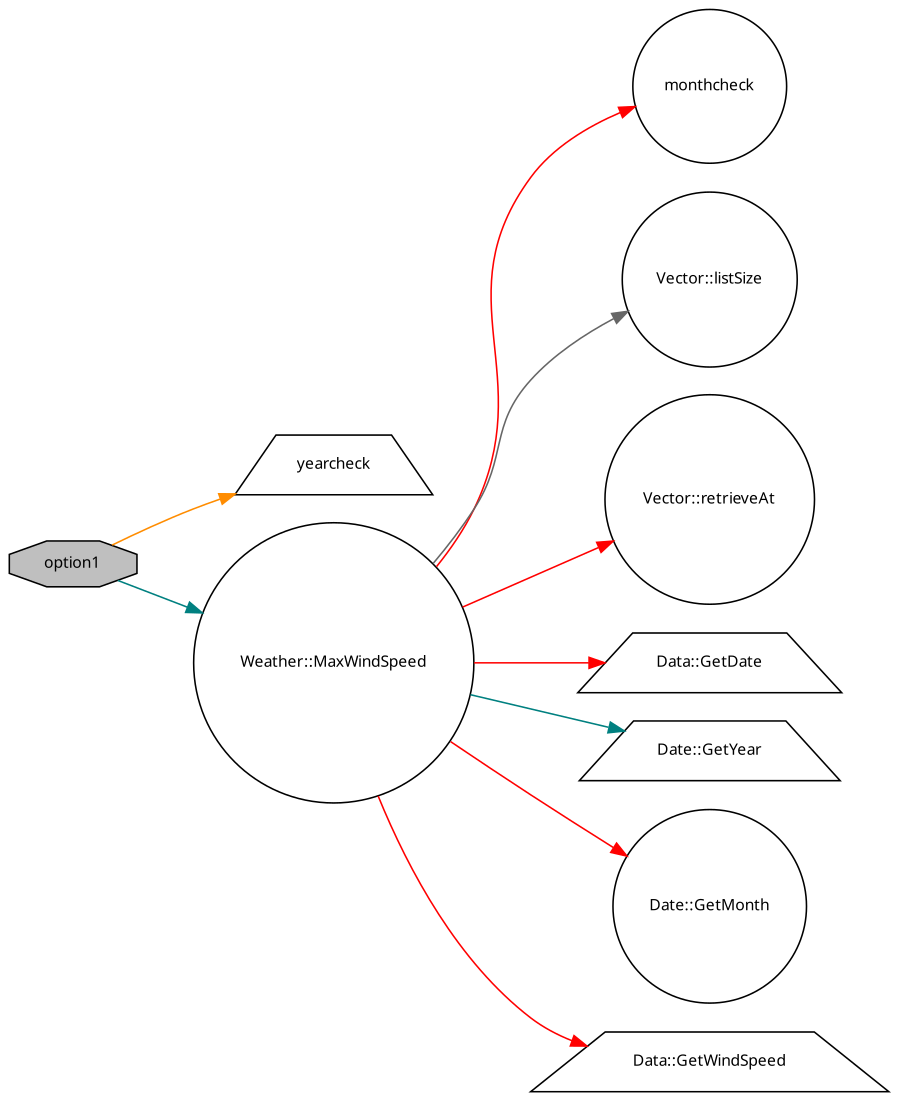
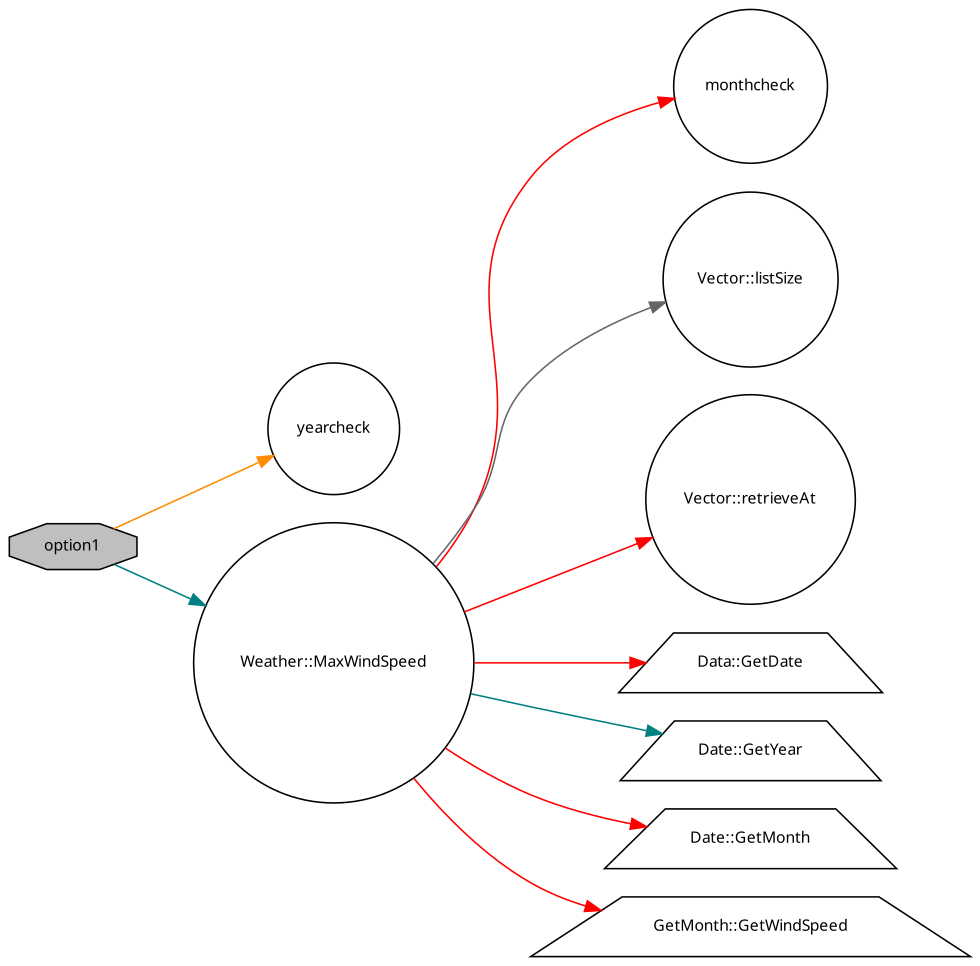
node "yearcheck": shape trapezium -> circle
node "Date::GetMonth": shape circle -> trapezium
node "Data::GetWindSpeed": label "Data::GetWindSpeed" -> "GetMonth::GetWindSpeed"
